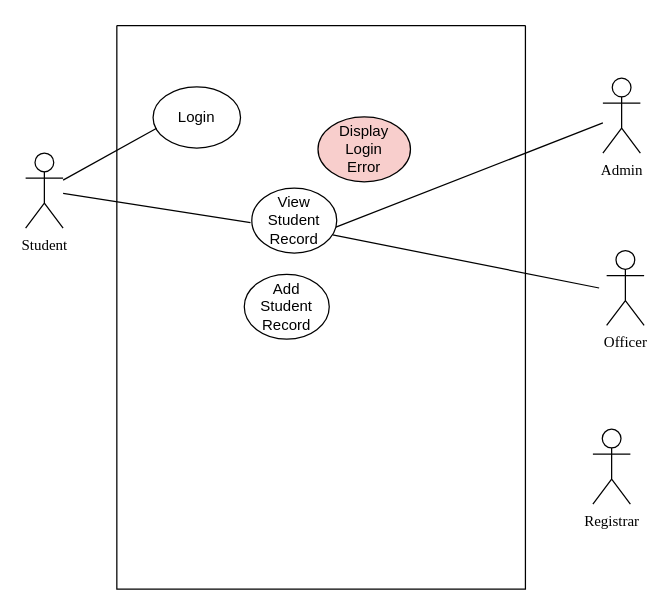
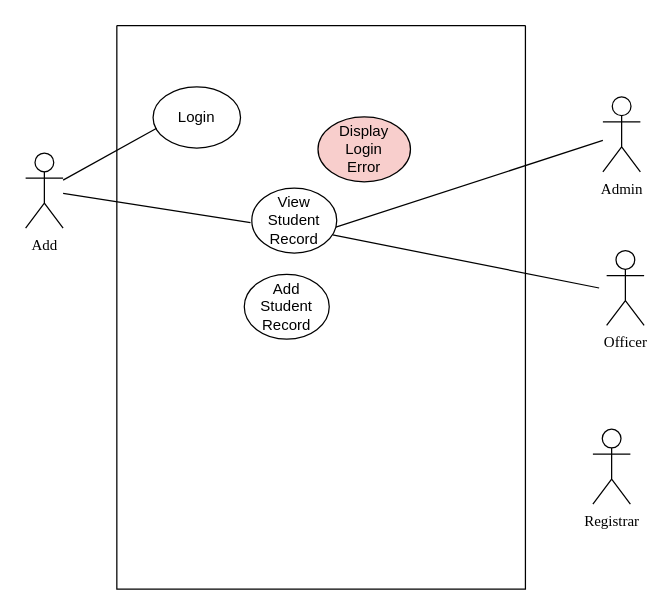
node "Admin": moved (622, 116) -> (622, 134)
node "Student": label "Student" -> "Add"
